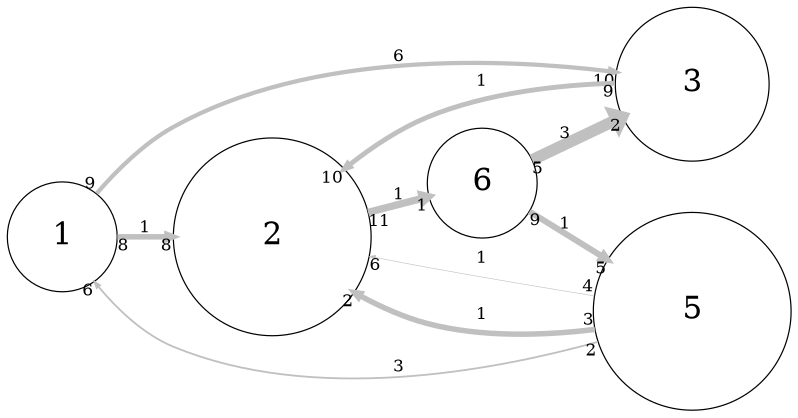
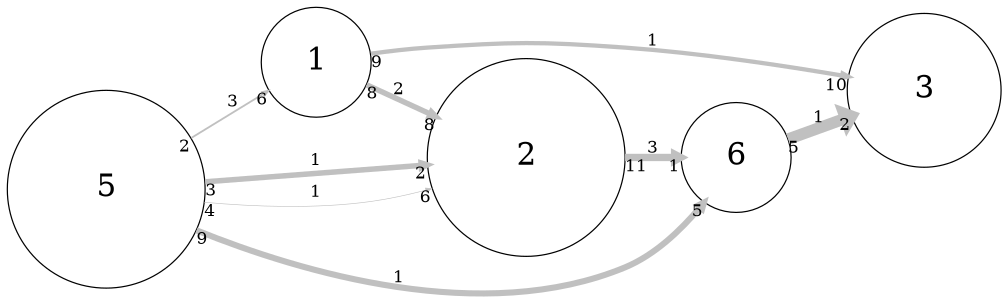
edge "1" -> "3": label "6" -> "1"
edge "3" -> "2": removed, label "1"
edge "6" -> "3": label "3" -> "1"
edge "2" -> "6": label "1" -> "3"
edge "1" -> "2": label "1" -> "2"
edge "6" -> "5": reversed
